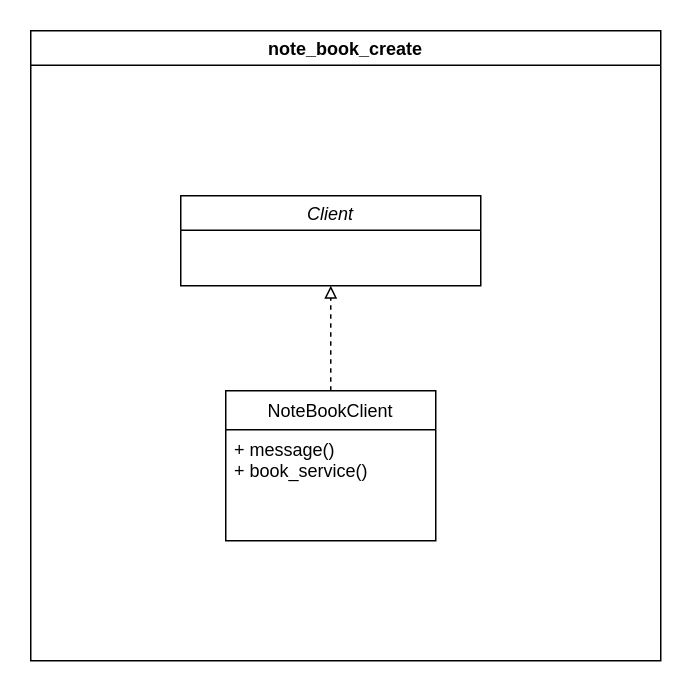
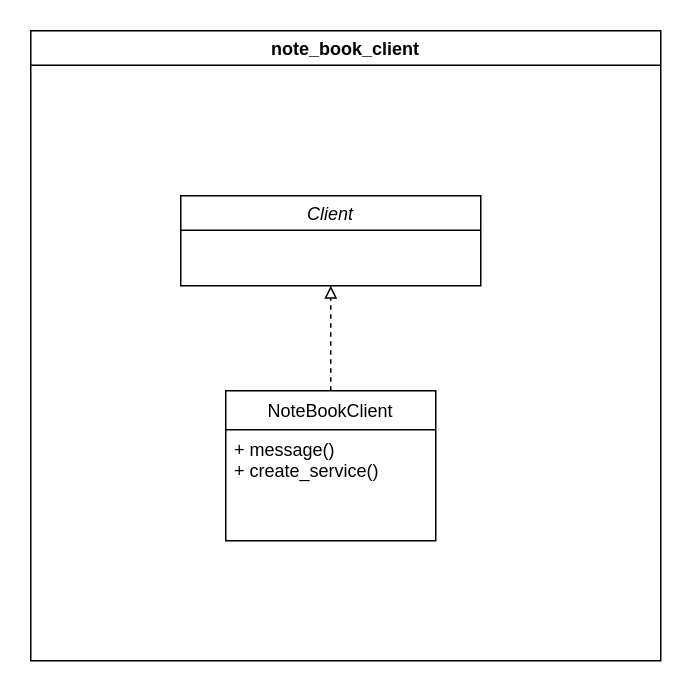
node "note_book_create": label "note_book_create" -> "note_book_client"
node "+ message() + book_service()": label "+ message() + book_service()" -> "+ message() + create_service()"
